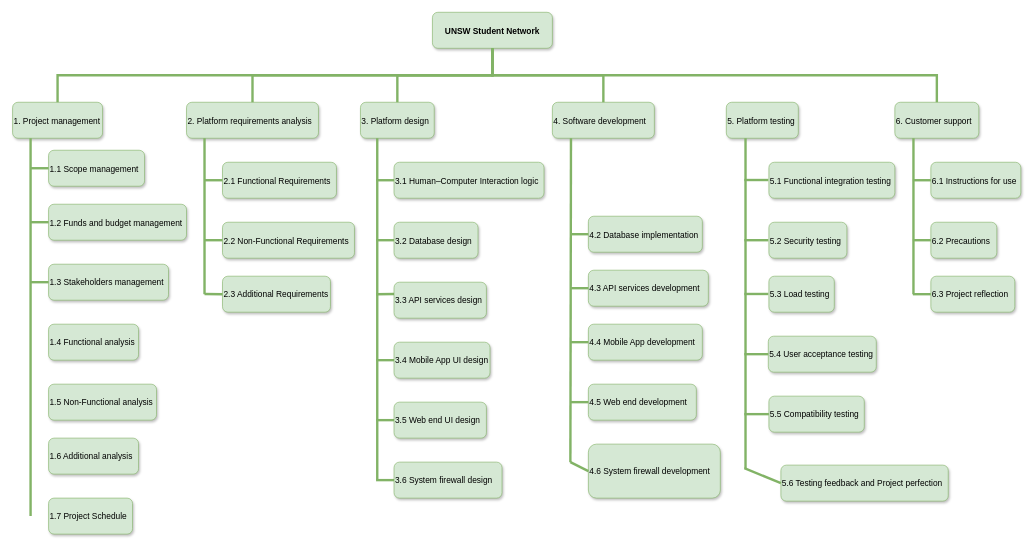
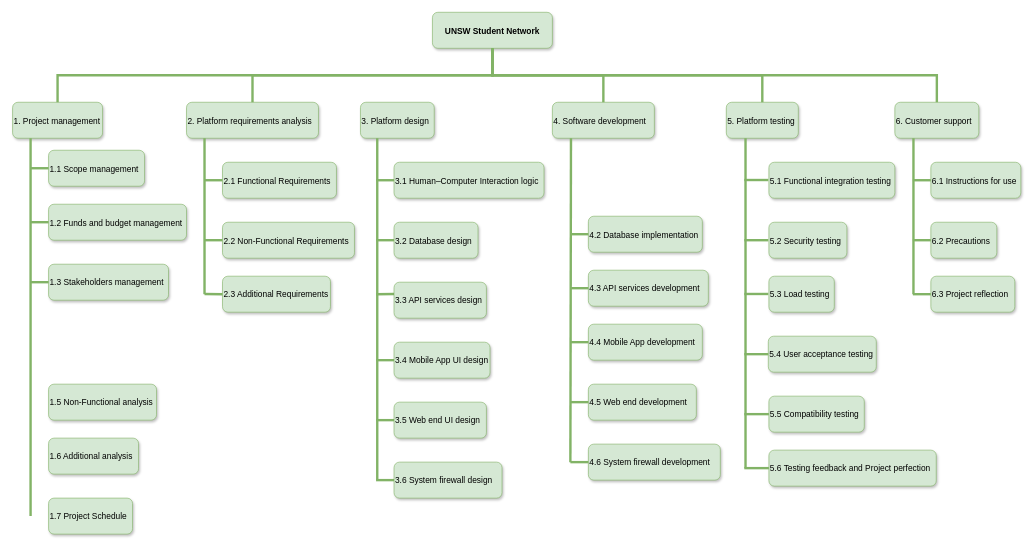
edge "UNSW Student Network" -- "3. Platform design": now "UNSW Student Network" -- "5. Platform testing"
node "1.4 Functional analysis": removed
node "4.6 System firewall development": size 132x54 -> 132x36
node "5.6 Testing feedback and Project perfection": moved (865, 483) -> (853, 468)
